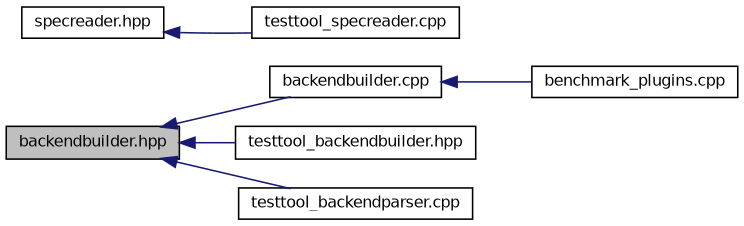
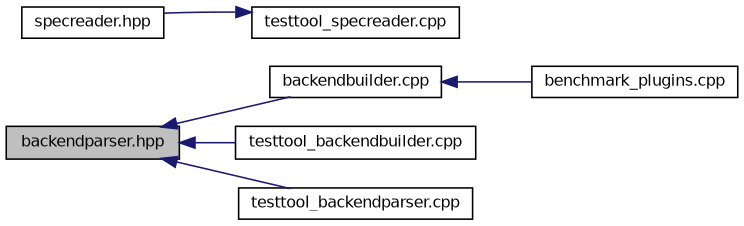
edge "testtool_specreader.cpp" -> "specreader.hpp": reversed
node "backendbuilder.hpp": label "backendbuilder.hpp" -> "backendparser.hpp"
node "testtool_backendbuilder.hpp": label "testtool_backendbuilder.hpp" -> "testtool_backendbuilder.cpp"
